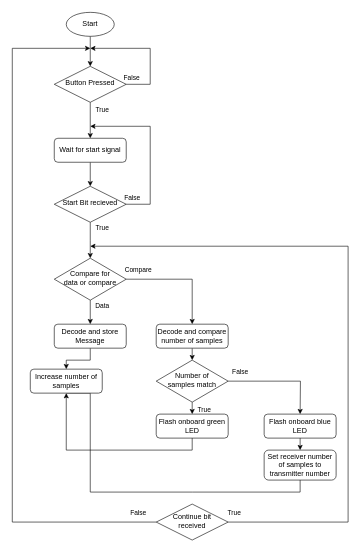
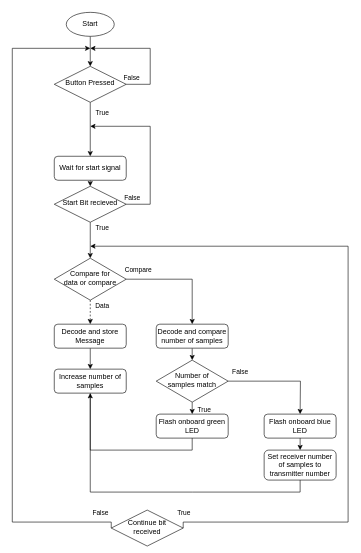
node "Wait for start signal": moved (90, 150) -> (90, 168)
edge "Compare for data or compare" -> "Decode and store Message": style solid -> dashed
node "Increase number of samples": moved (66, 381) -> (90, 381)
node "Continue bit received": moved (192, 522) -> (147, 528)
